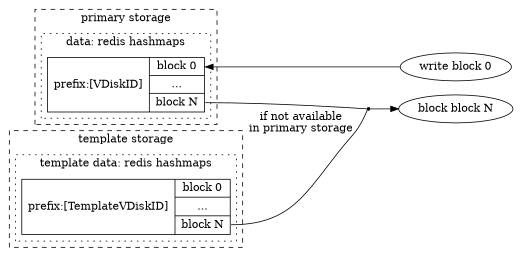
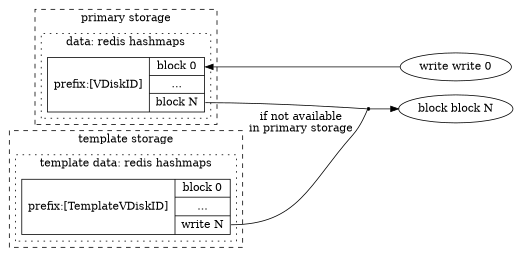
node "write block 0": label "write block 0" -> "write write 0"
node "prefix:[TemplateVDiskID]": text "block N" -> "write N"
